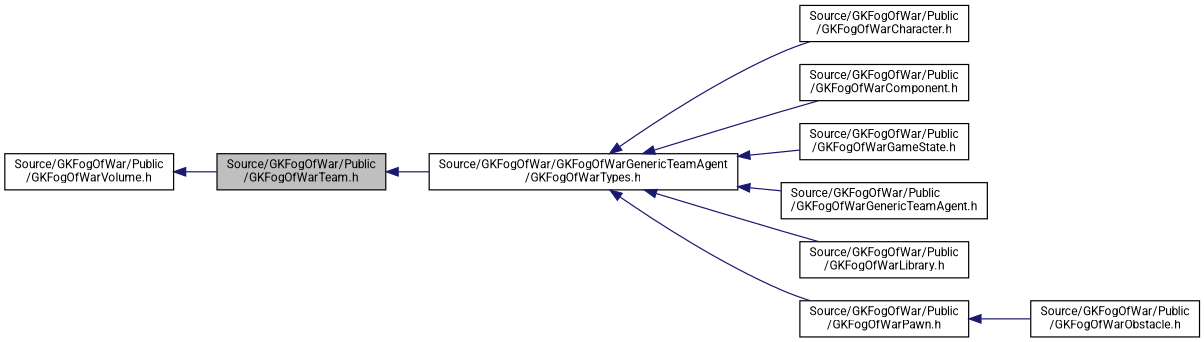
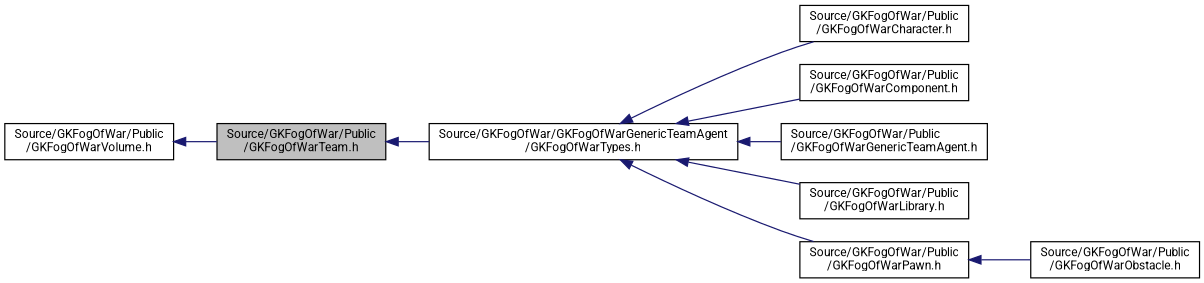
node "Source/GKFogOfWar/Public /GKFogOfWarGameState.h": removed
